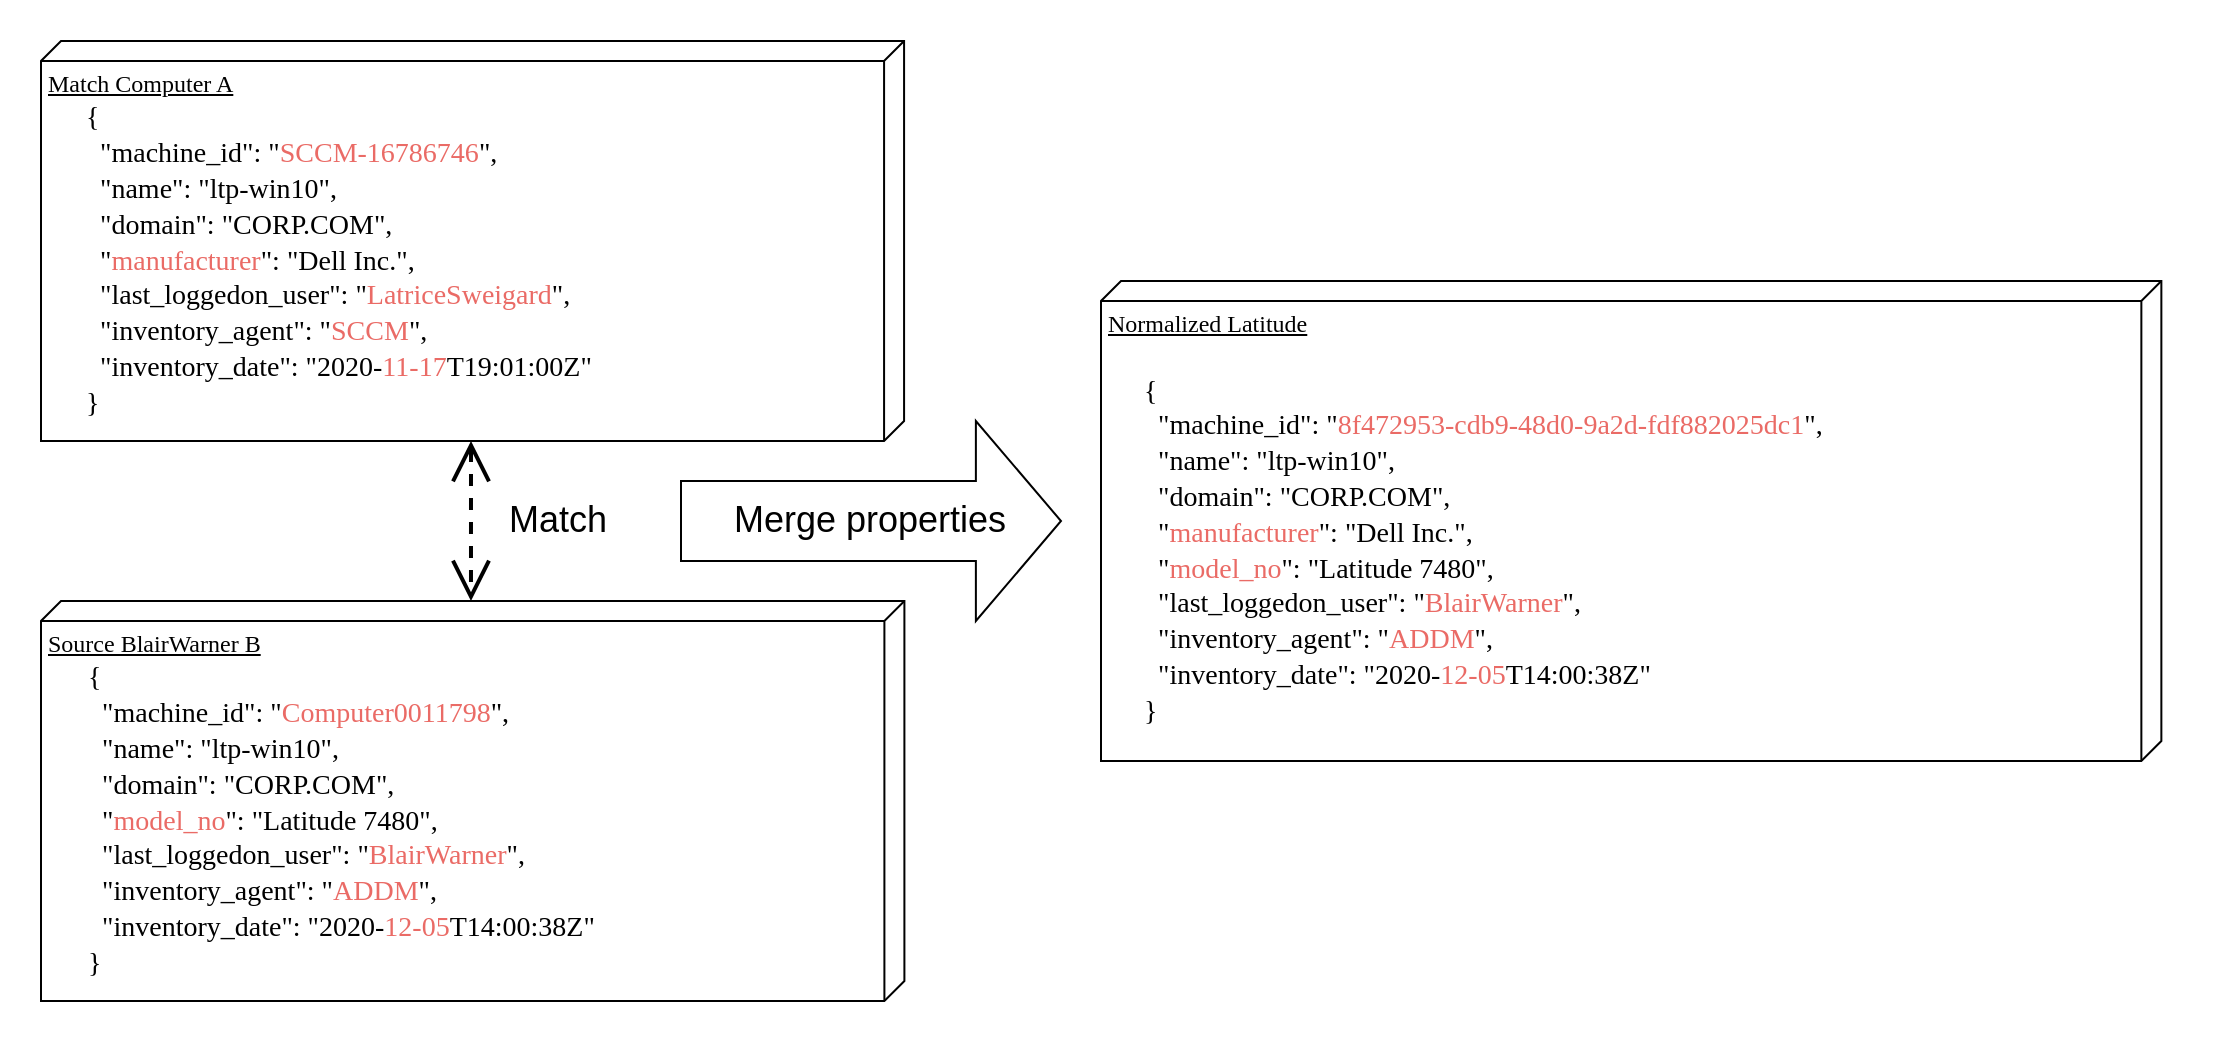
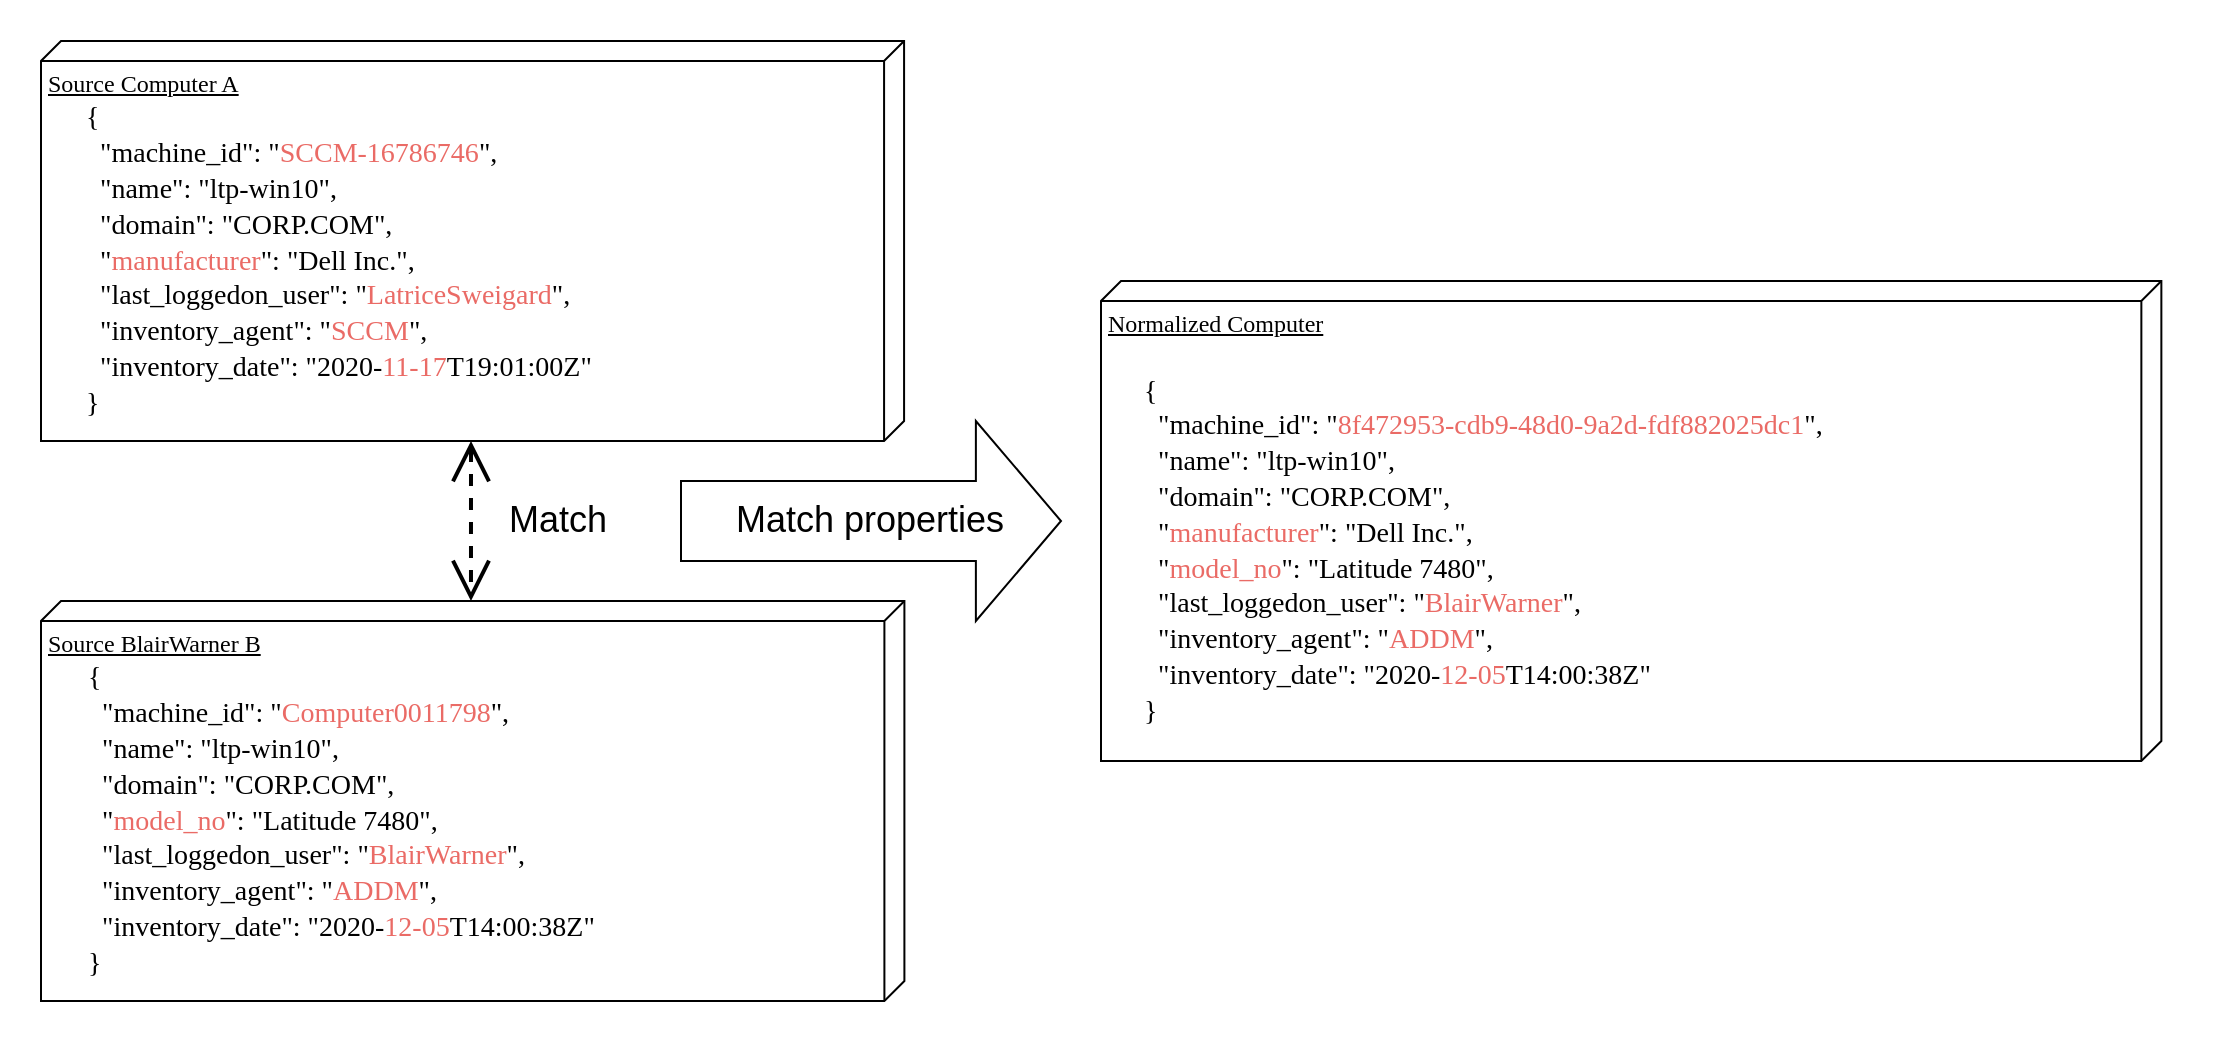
node "Match Computer A": label "Match Computer A" -> "Source Computer A"
node "Normalized Latitude": label "Normalized Latitude" -> "Normalized Computer"
node "Merge properties": label "Merge properties" -> "Match properties"
